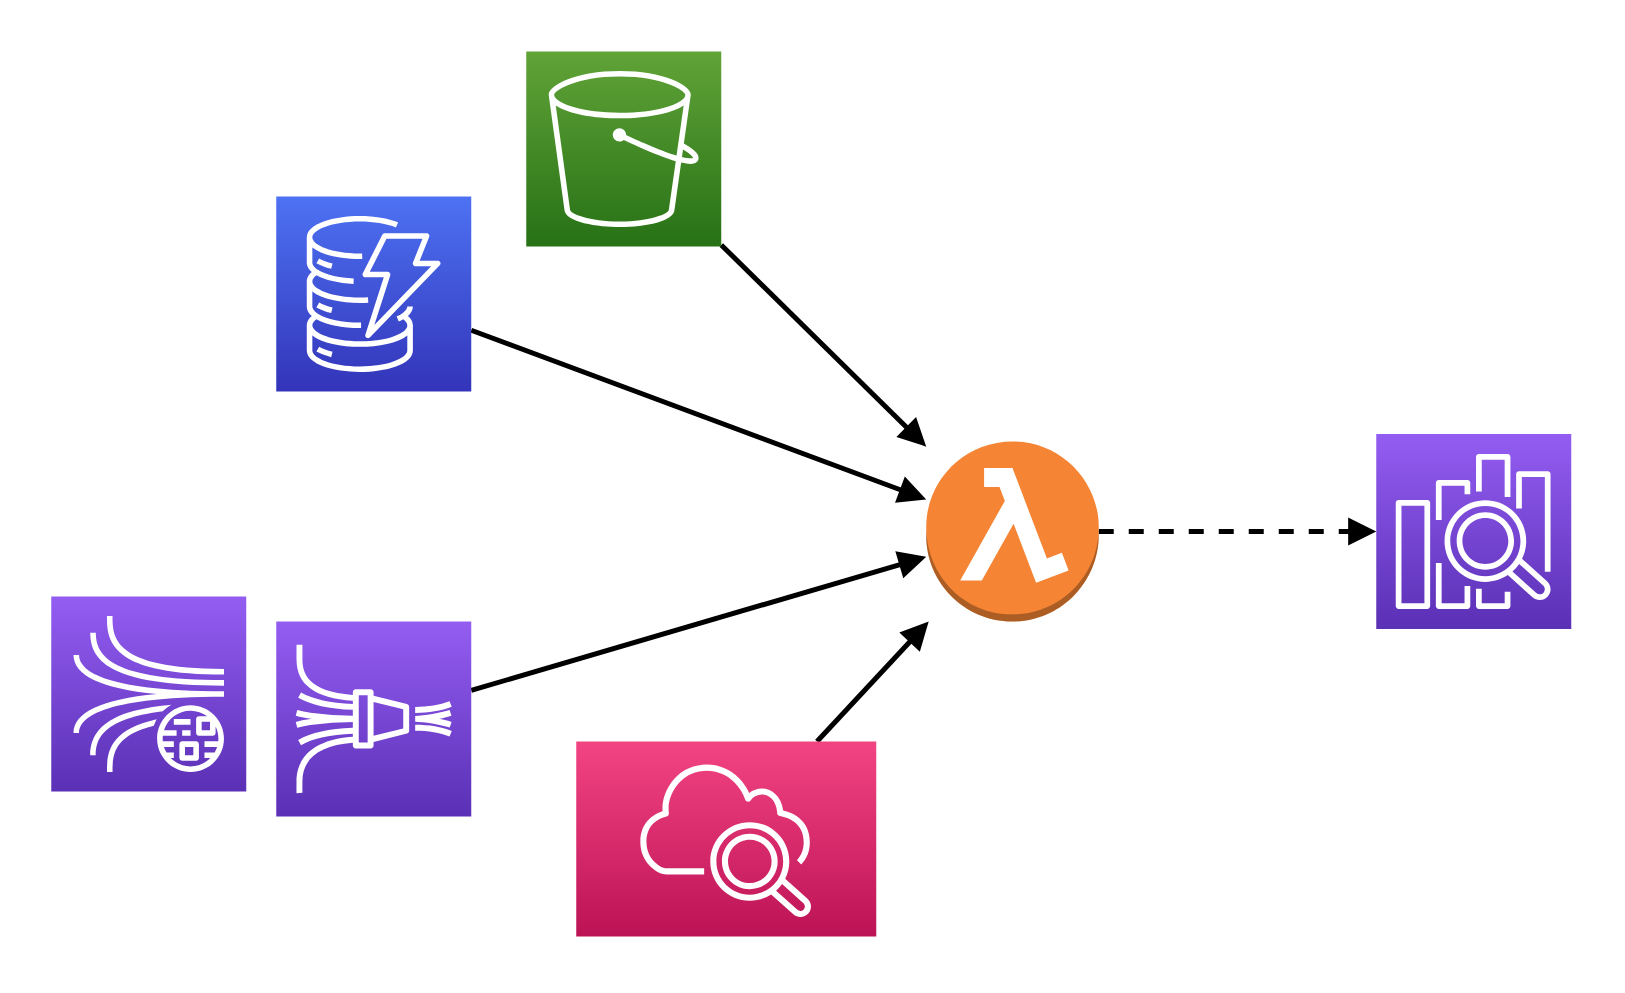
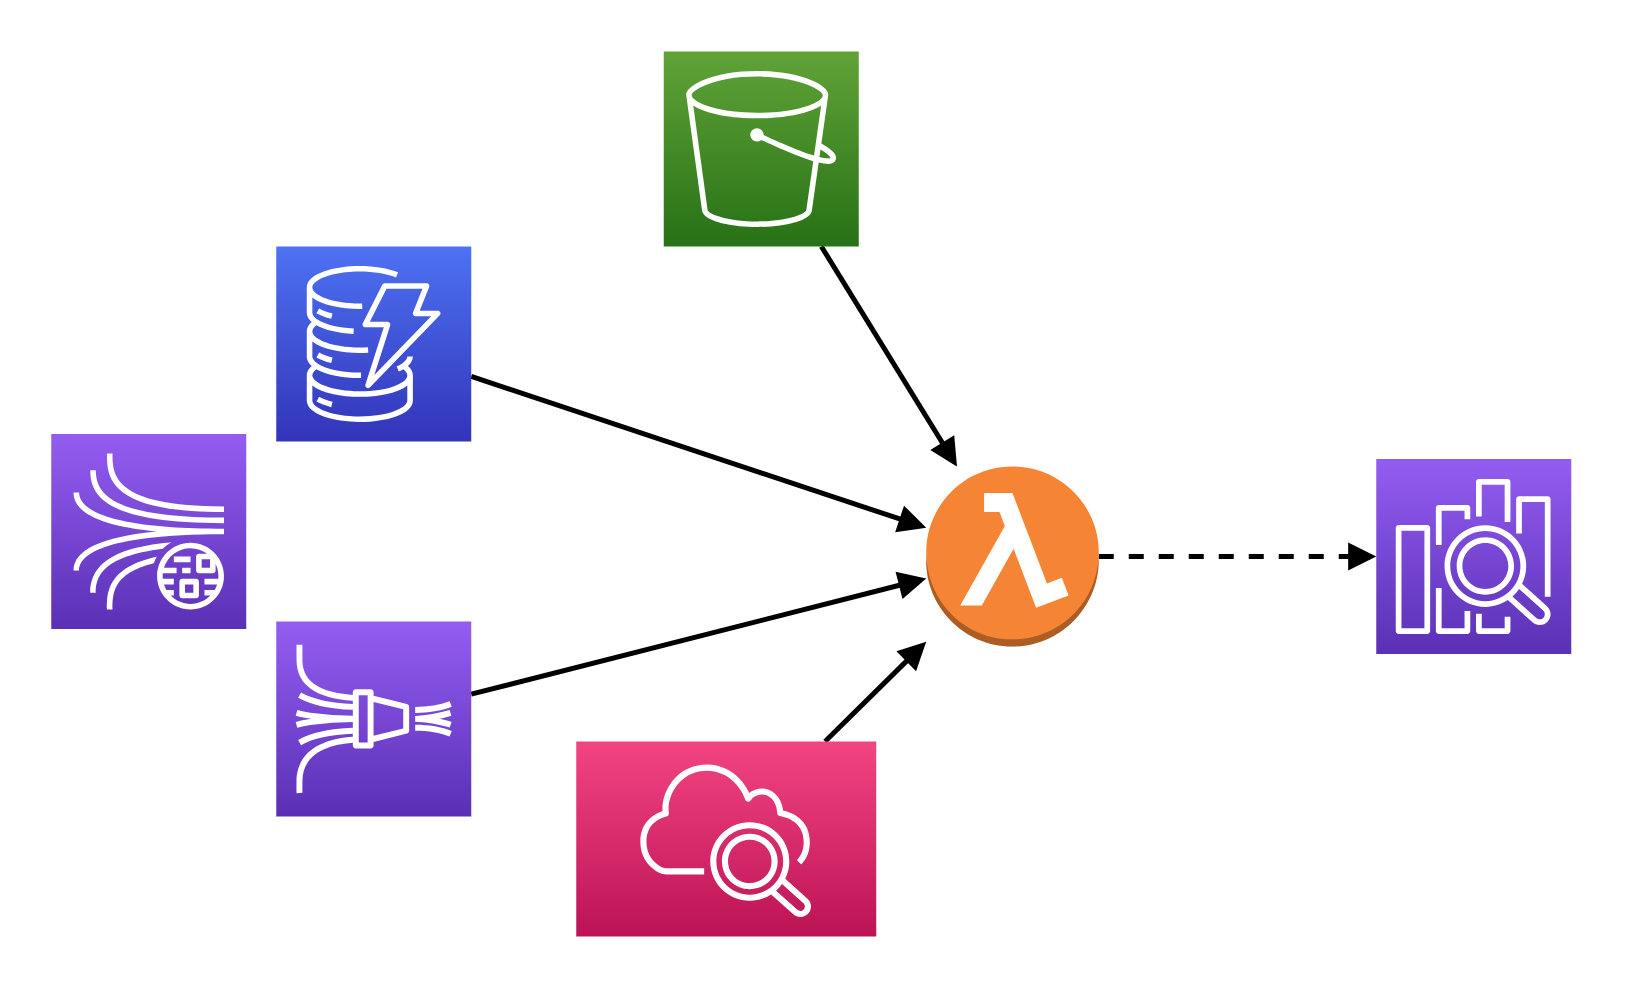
node "S3": moved (624, 149) -> (761, 149)
node "DynamoDB": moved (374, 294) -> (374, 344)
node "Lambda": moved (1013, 531) -> (1013, 556)
node "OpenSearch": moved (1474, 531) -> (1474, 556)
node "Data Streams": moved (149, 694) -> (149, 531)
node "Firehose": label "Firehose" -> "Data"
